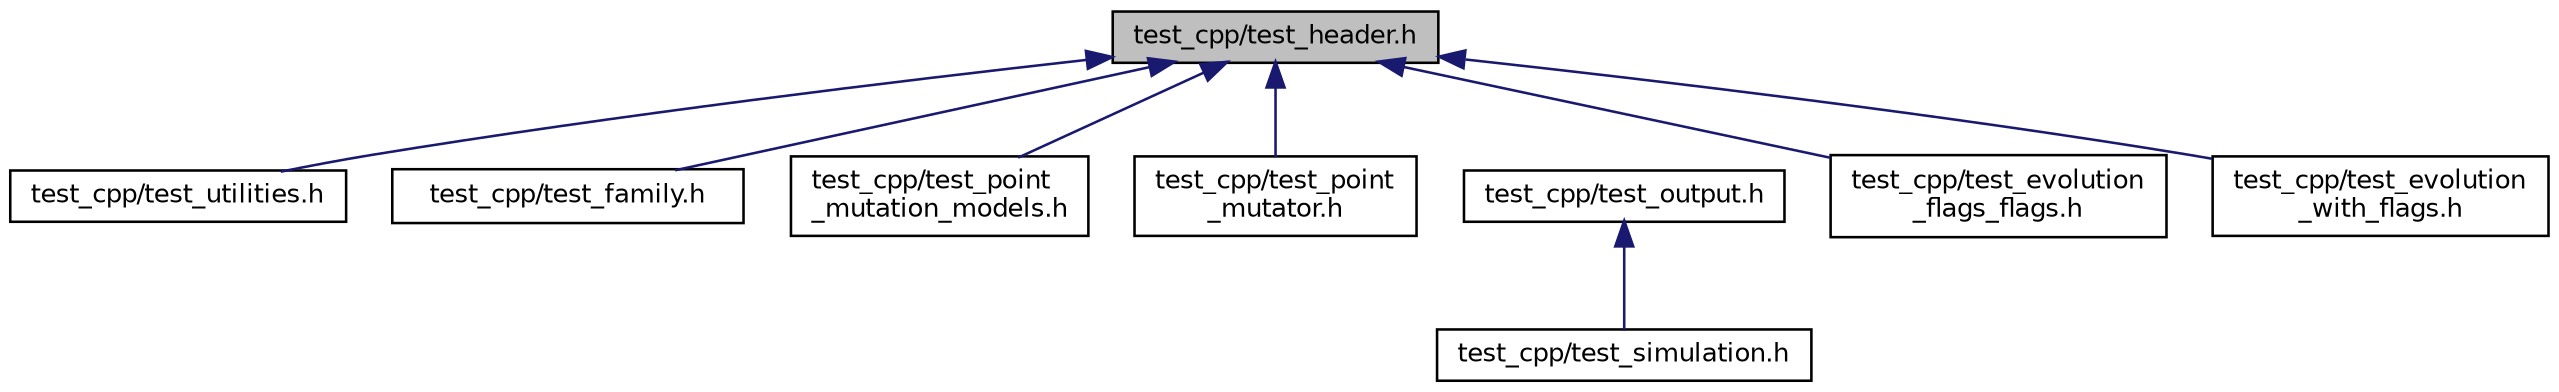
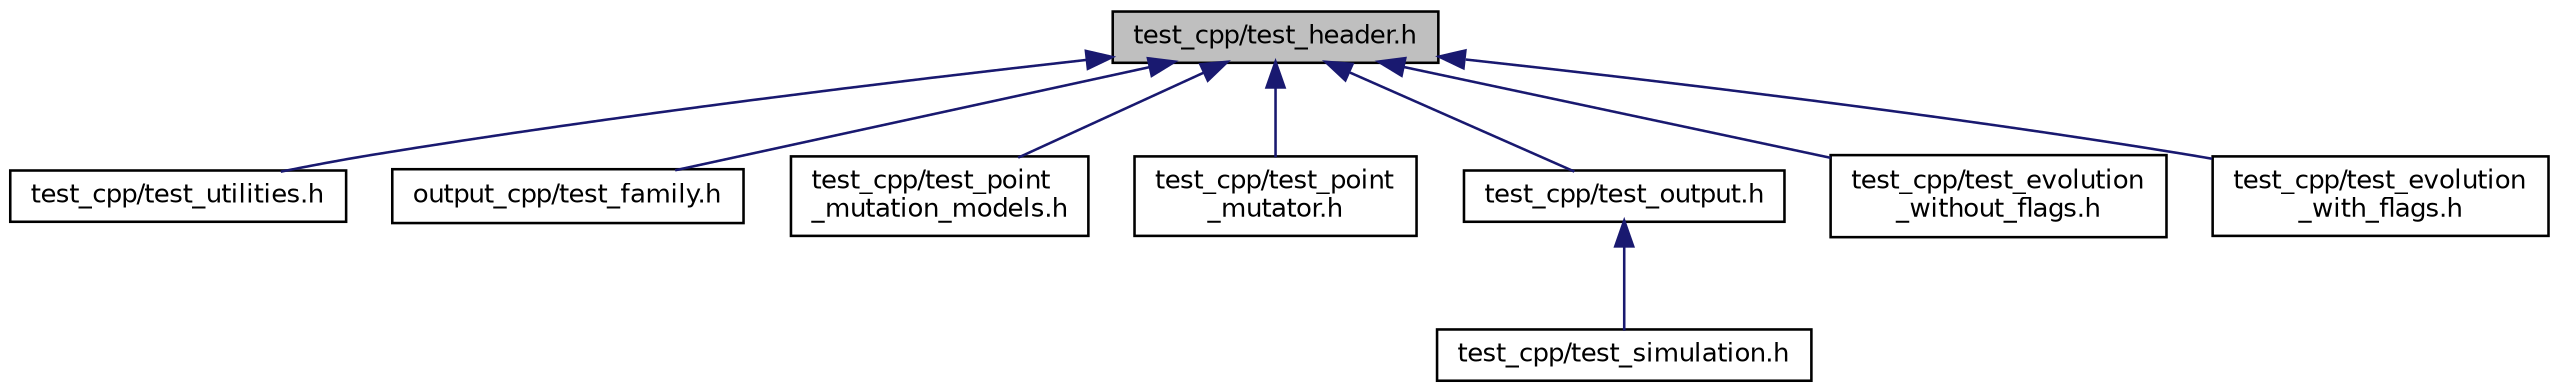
edge "test_cpp/test_output.h" -> "test_cpp/test_header.h": added
node "test_cpp/test_family.h": label "test_cpp/test_family.h" -> "output_cpp/test_family.h"
node "test_cpp/test_evolution _flags_flags.h": label "test_cpp/test_evolution _flags_flags.h" -> "test_cpp/test_evolution _without_flags.h"
